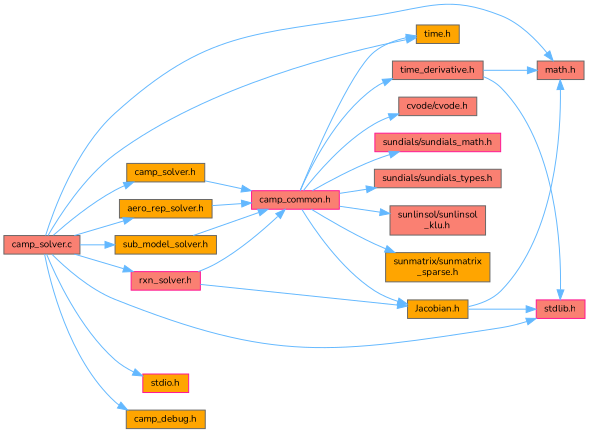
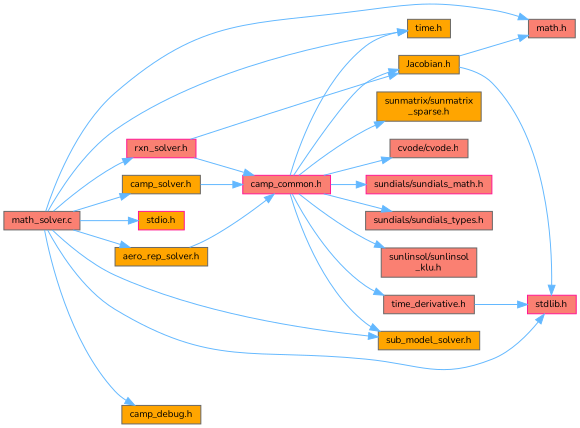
edge "time_derivative.h" -> "math.h": removed
edge "sub_model_solver.h" -> "camp_common.h": reversed
node "camp_solver.c": label "camp_solver.c" -> "math_solver.c"
